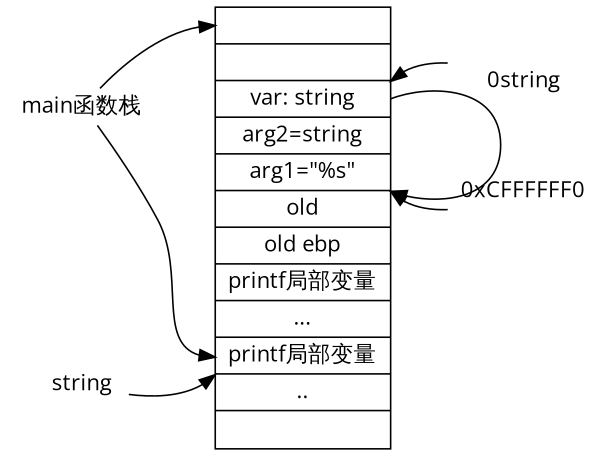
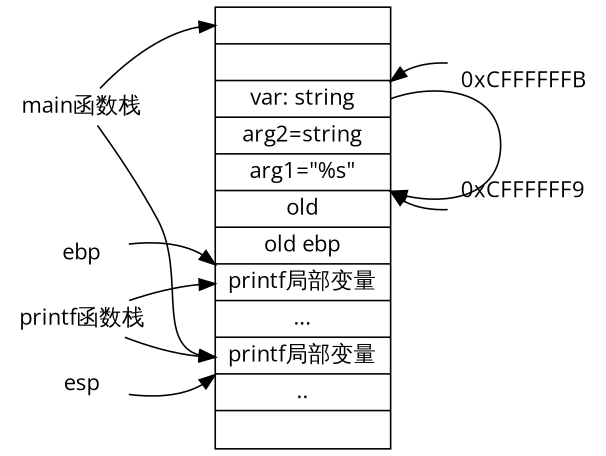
node "0string": label "0string" -> "0xCFFFFFFB"
node "0xCFFFFFF0": label "0xCFFFFFF0" -> "0xCFFFFFF9"
node "ebp": added
node "printf函数栈": added
node "string": label "string" -> "esp"
